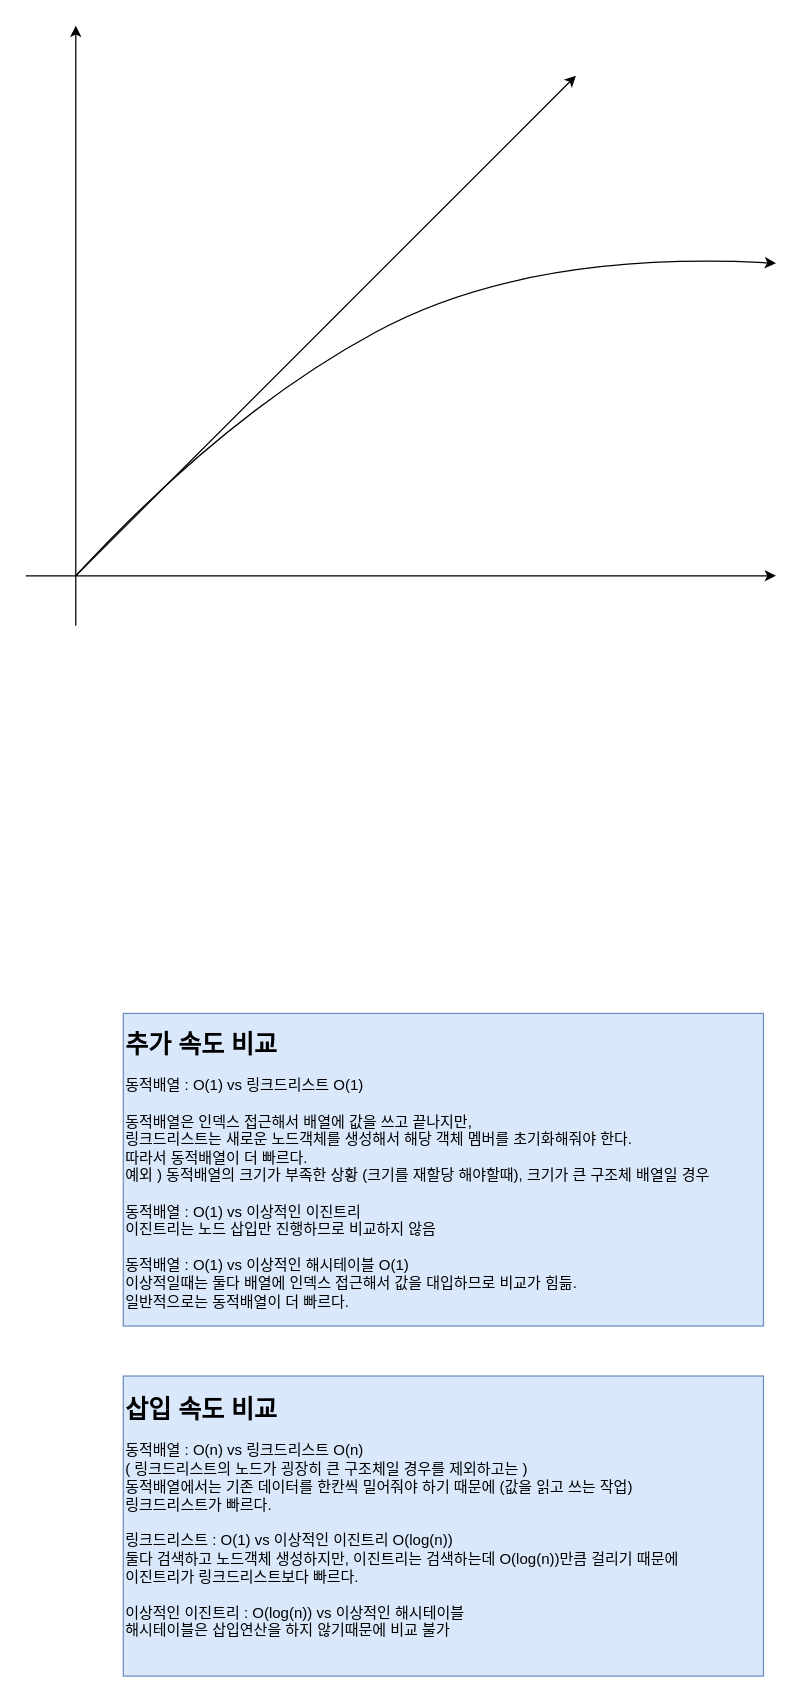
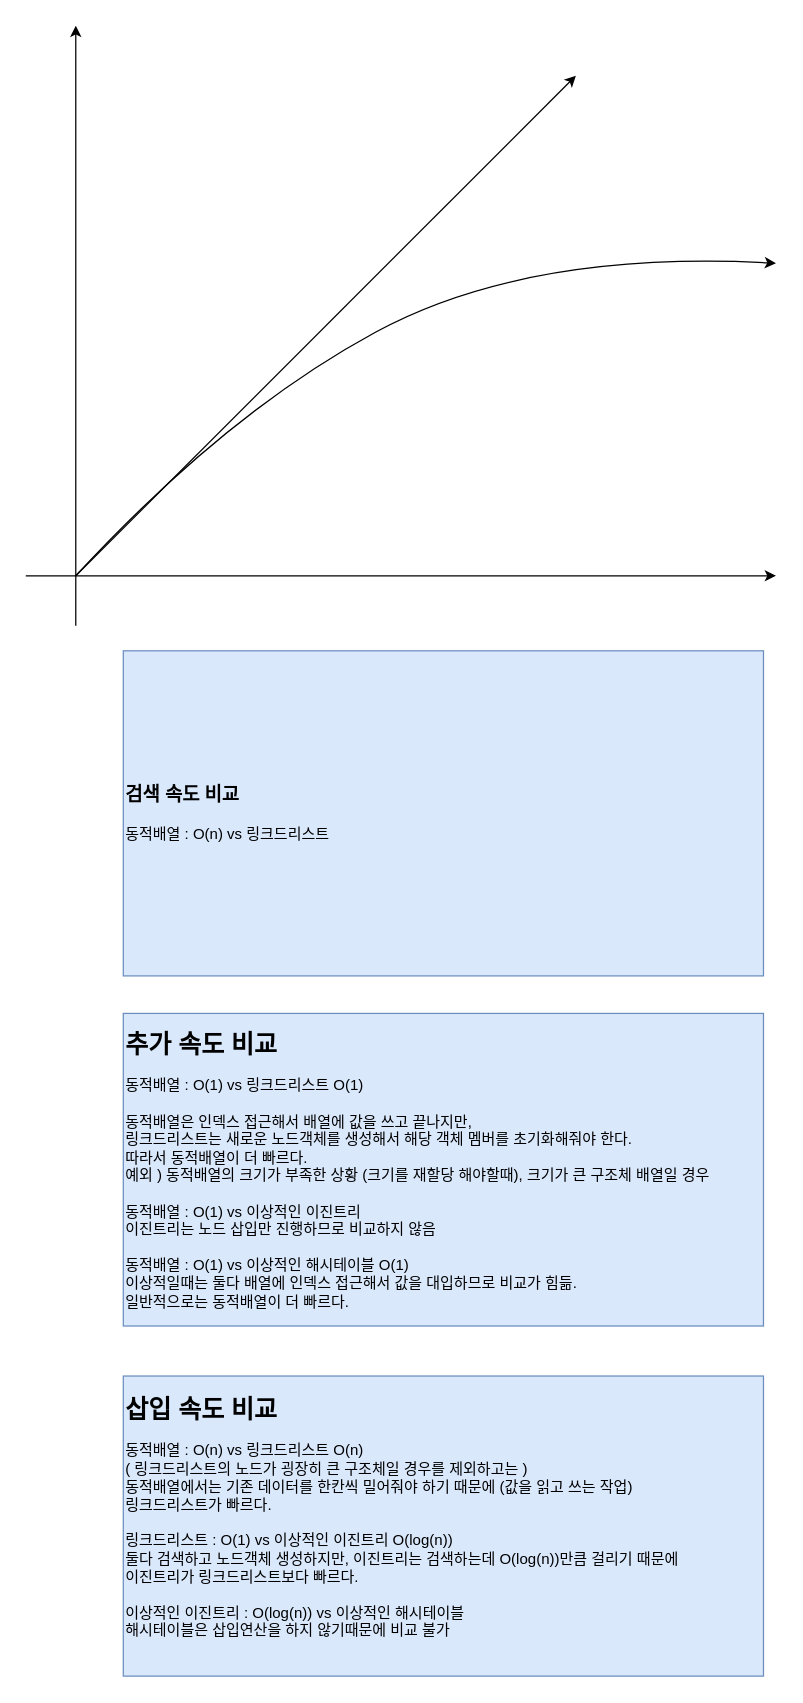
node "검색 속도 비교 동적배열 : O(n) vs 링크드리스트": added
